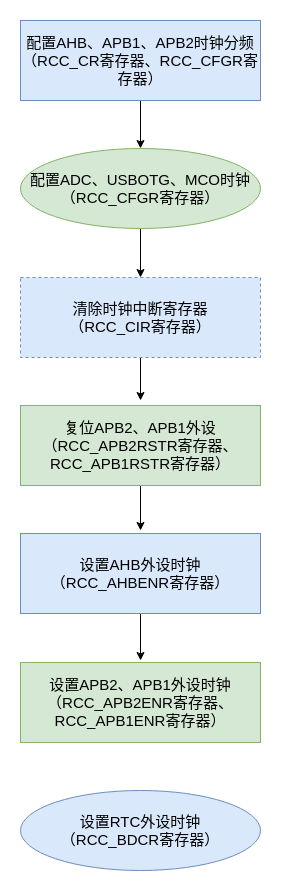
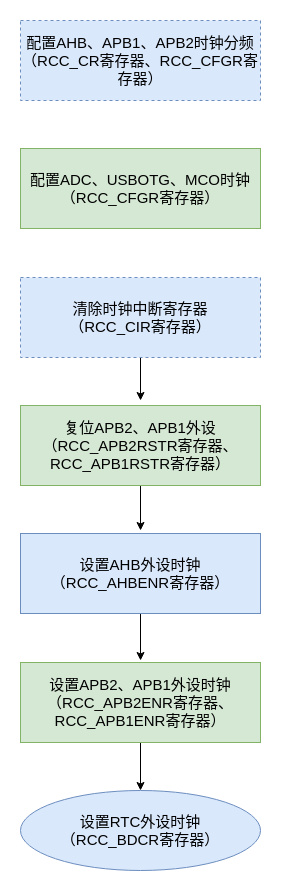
node "配置AHB、APB1、APB2时钟分频（RCC_CR寄存器、RCC_CFGR寄存器）": style solid -> dashed
edge "配置AHB、APB1、APB2时钟分频（RCC_CR寄存器、RCC_CFGR寄存器）" -> "配置ADC、USBOTG、MCO时钟（RCC_CFGR寄存器）": removed
node "配置ADC、USBOTG、MCO时钟（RCC_CFGR寄存器）": shape ellipse -> rectangle
edge "配置ADC、USBOTG、MCO时钟（RCC_CFGR寄存器）" -> "清除时钟中断寄存器（RCC_CIR寄存器）": removed
edge "设置APB2、APB1外设时钟（RCC_APB2ENR寄存器、RCC_APB1ENR寄存器）" -> "设置RTC外设时钟（RCC_BDCR寄存器）": added
